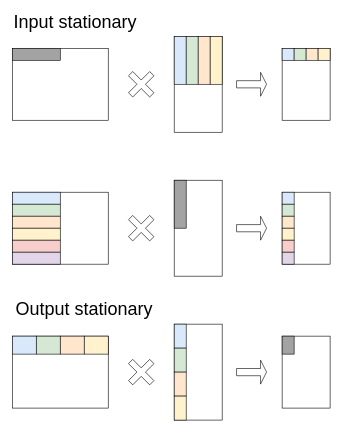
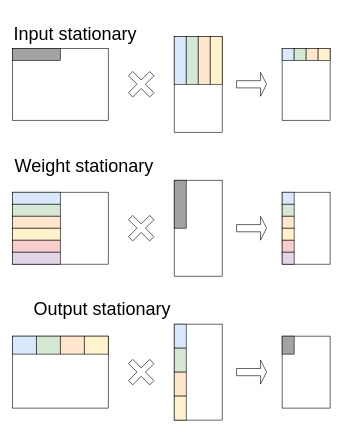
node "Input stationary": moved (75, 21) -> (75, 33)
node "Weight stationary": added
node "Output stationary": moved (84, 309) -> (102, 309)
